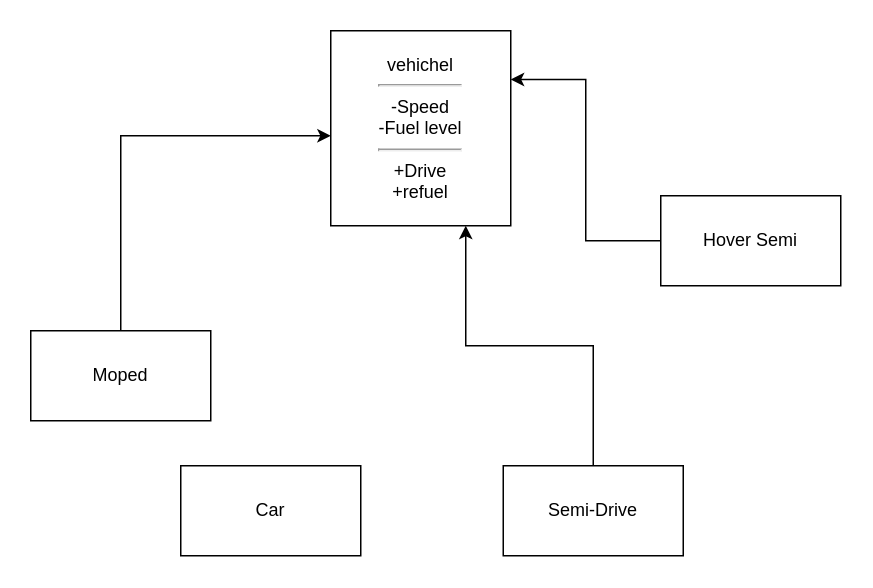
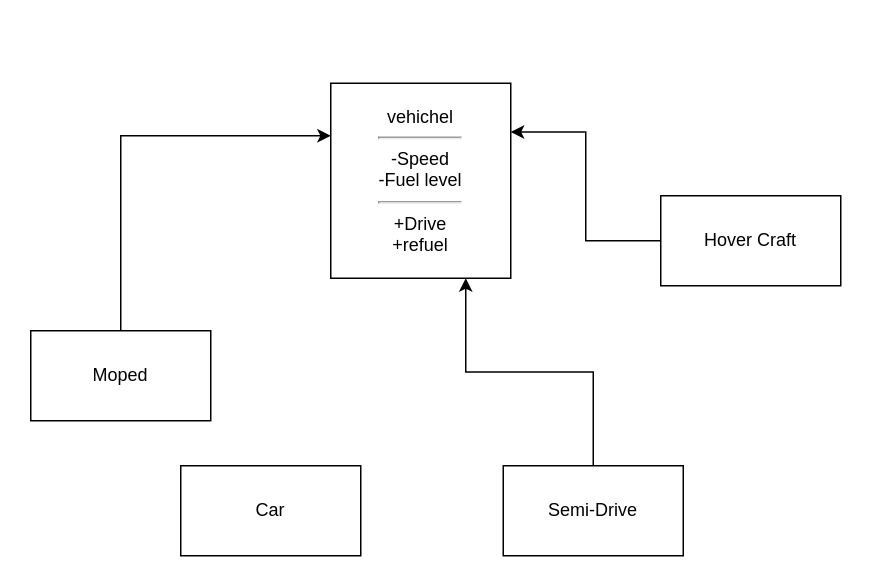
node "vehichel -Speed -Fuel level +Drive +refuel": moved (421, 128) -> (421, 181)
node "Hover Semi": label "Hover Semi" -> "Hover Craft"
